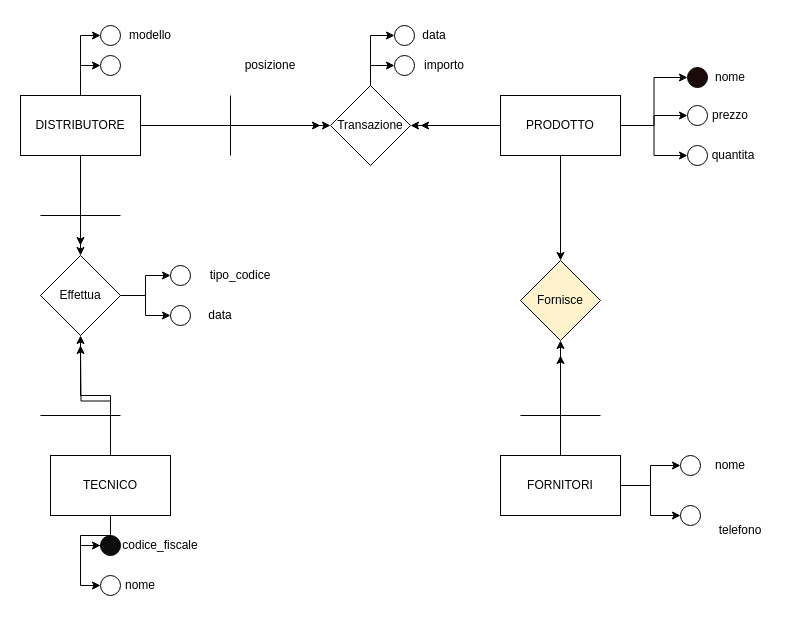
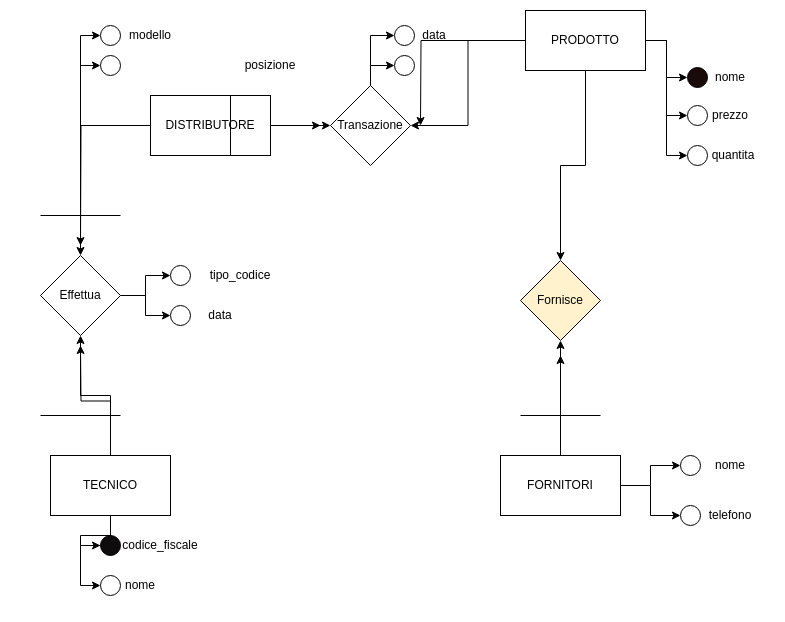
node "importo": removed
node "DISTRIBUTORE": moved (81, 126) -> (211, 126)
node "PRODOTTO": moved (561, 126) -> (586, 41)
node "telefono": moved (741, 531) -> (731, 516)
